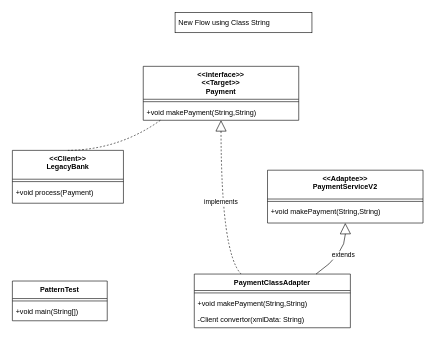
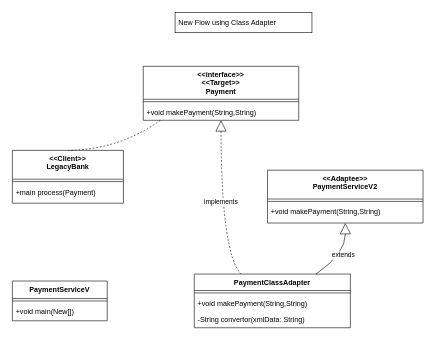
node "New Flow using Class String": label "New Flow using Class String" -> "New Flow using Class Adapter"
node "+void process(Payment)": label "+void process(Payment)" -> "+main process(Payment)"
node "PatternTest": label "PatternTest" -> "PaymentServiceV"
node "+void main(String[])": label "+void main(String[])" -> "+void main(New[])"
node "-Client convertor(xmlData: String)": label "-Client convertor(xmlData: String)" -> "-String convertor(xmlData: String)"
